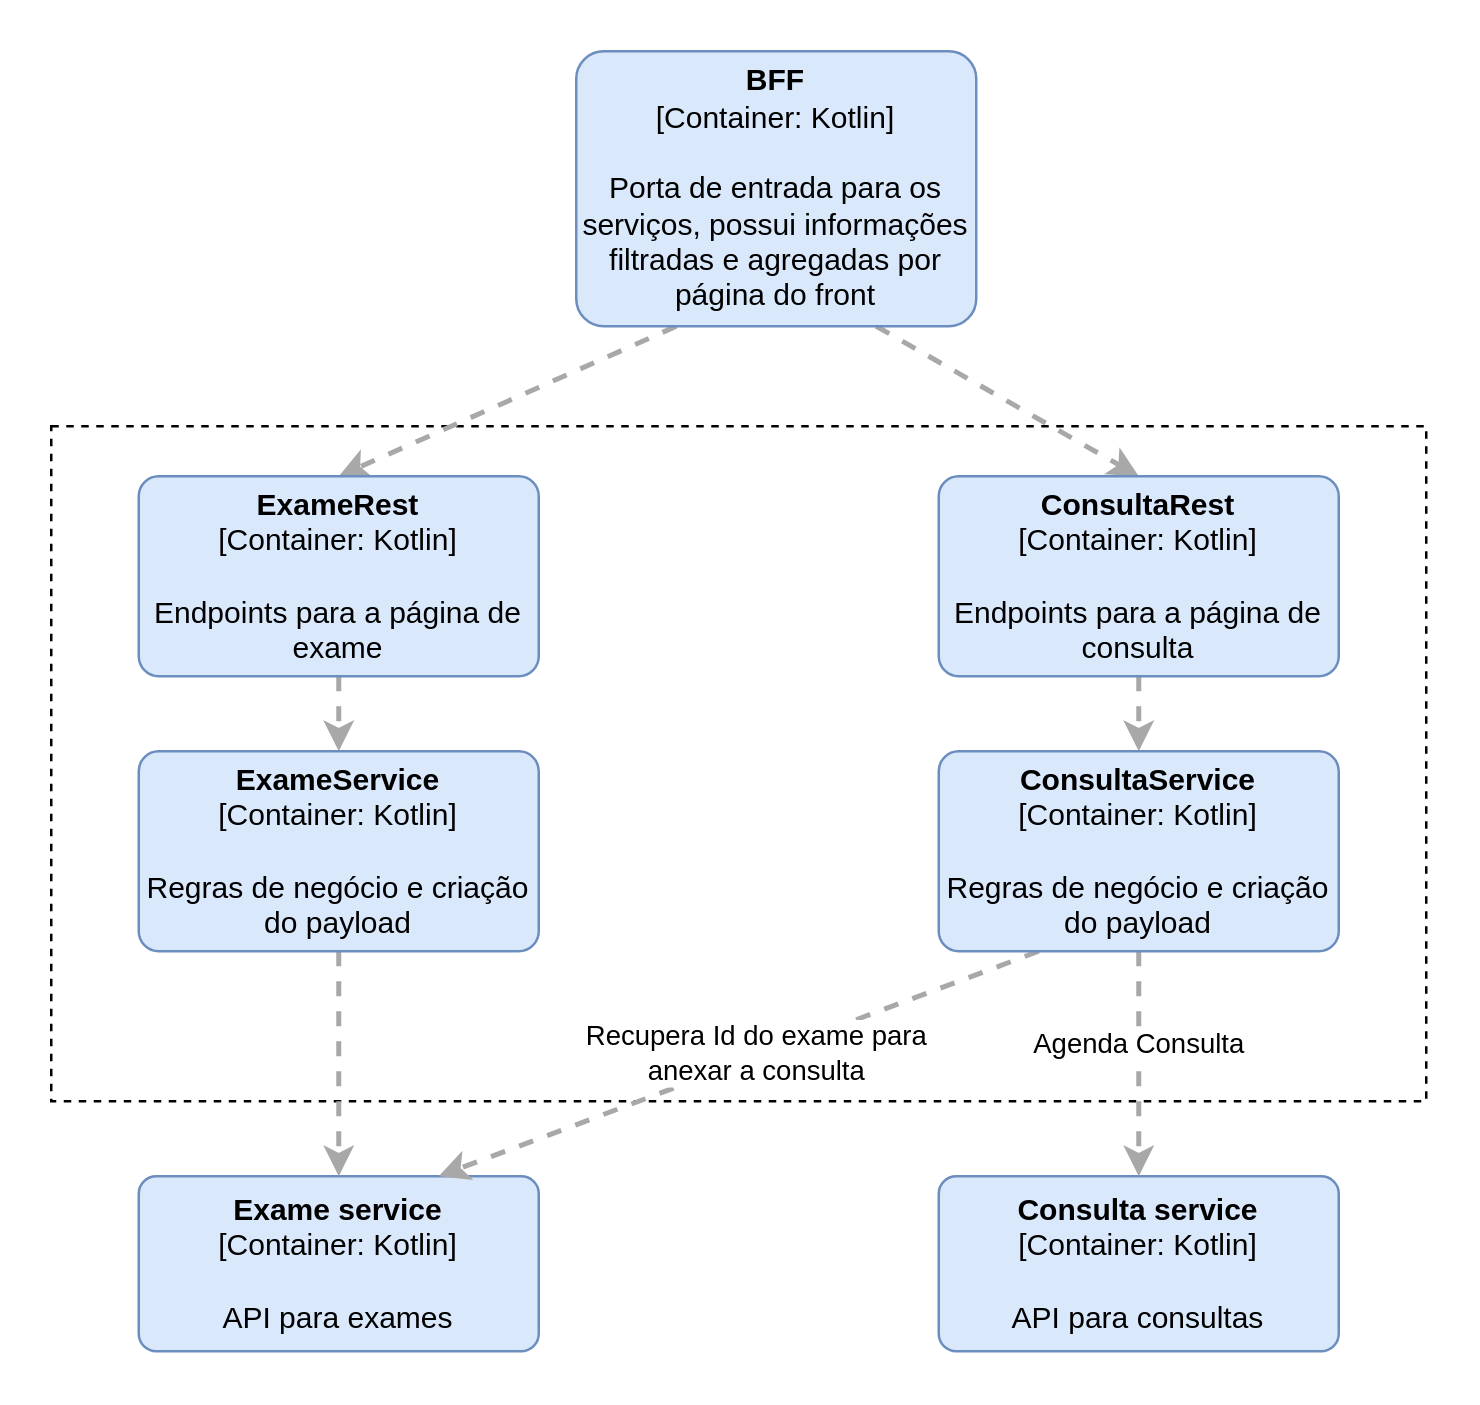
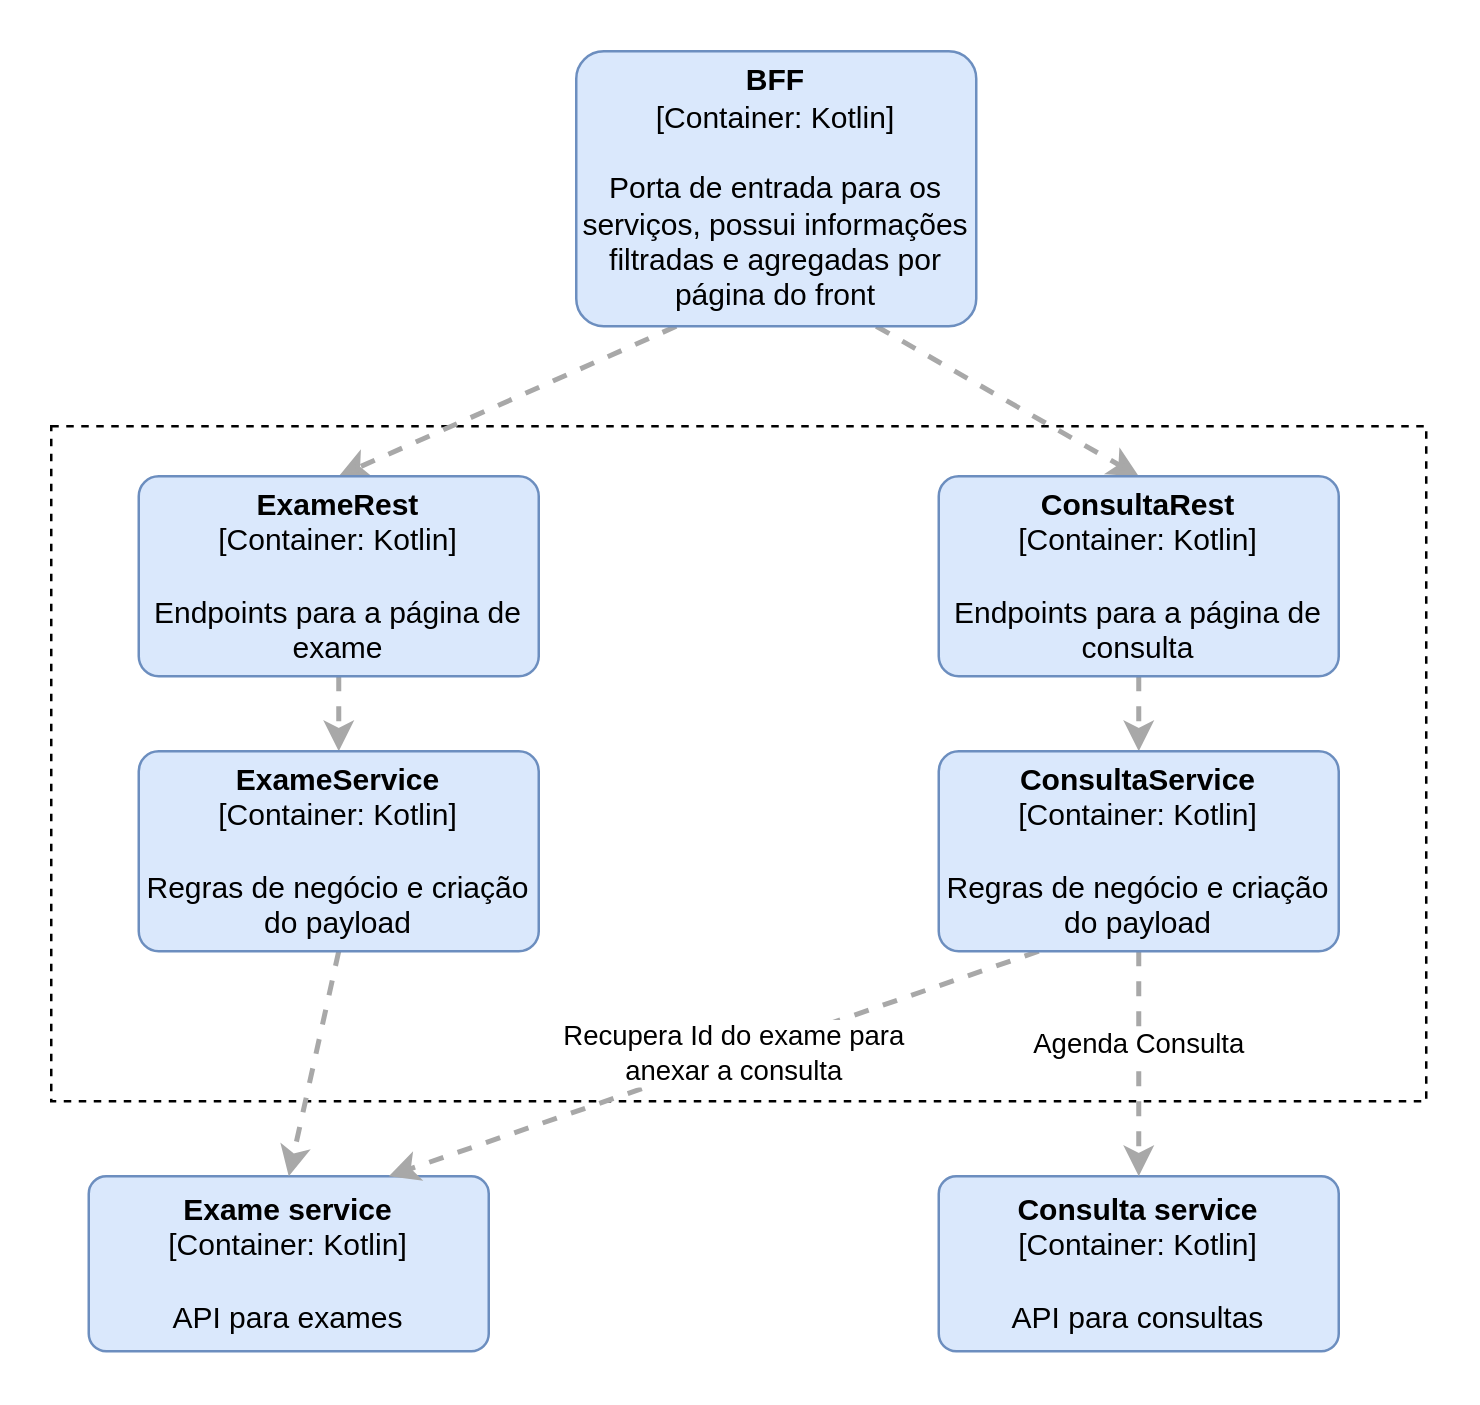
node "Exame service [Container: Kotlin] API para exames": moved (339, 1264) -> (289, 1264)
